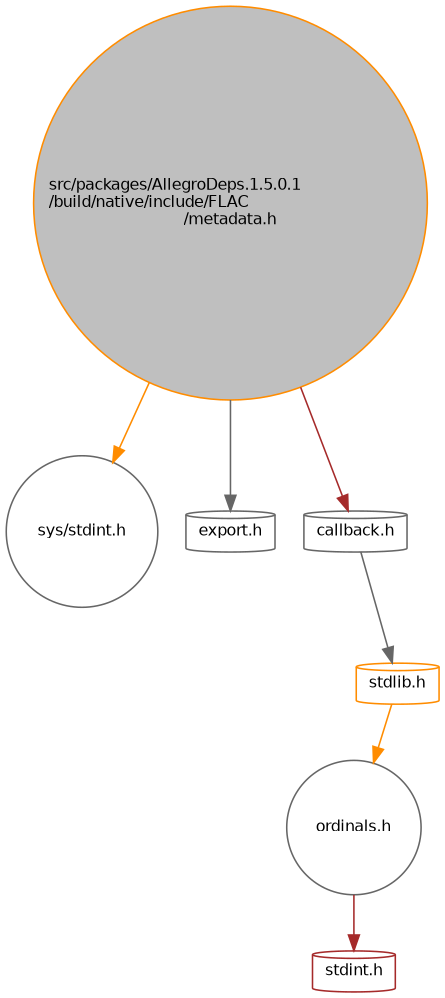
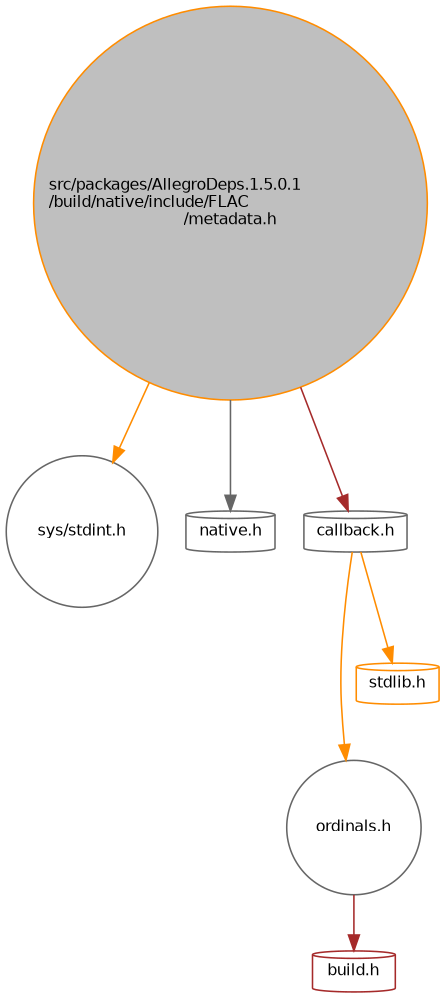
node "export.h": label "export.h" -> "native.h"
edge "callback.h" -> "stdlib.h": color gray40 -> darkorange
edge "stdlib.h" -> "ordinals.h": now "callback.h" -> "ordinals.h"
node "stdint.h": label "stdint.h" -> "build.h"
